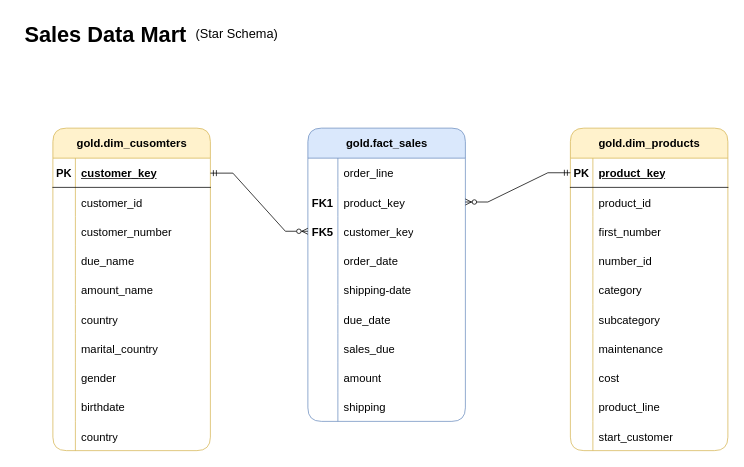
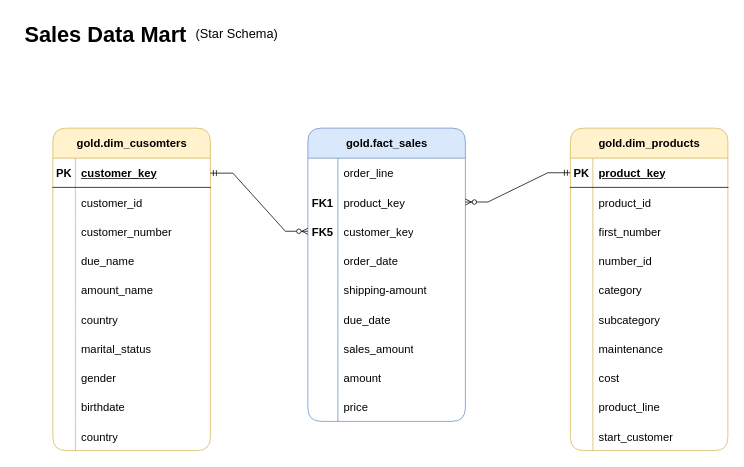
node "shipping-date": label "shipping-date" -> "shipping-amount"
node "marital_country": label "marital_country" -> "marital_status"
node "sales_due": label "sales_due" -> "sales_amount"
node "shipping": label "shipping" -> "price"
